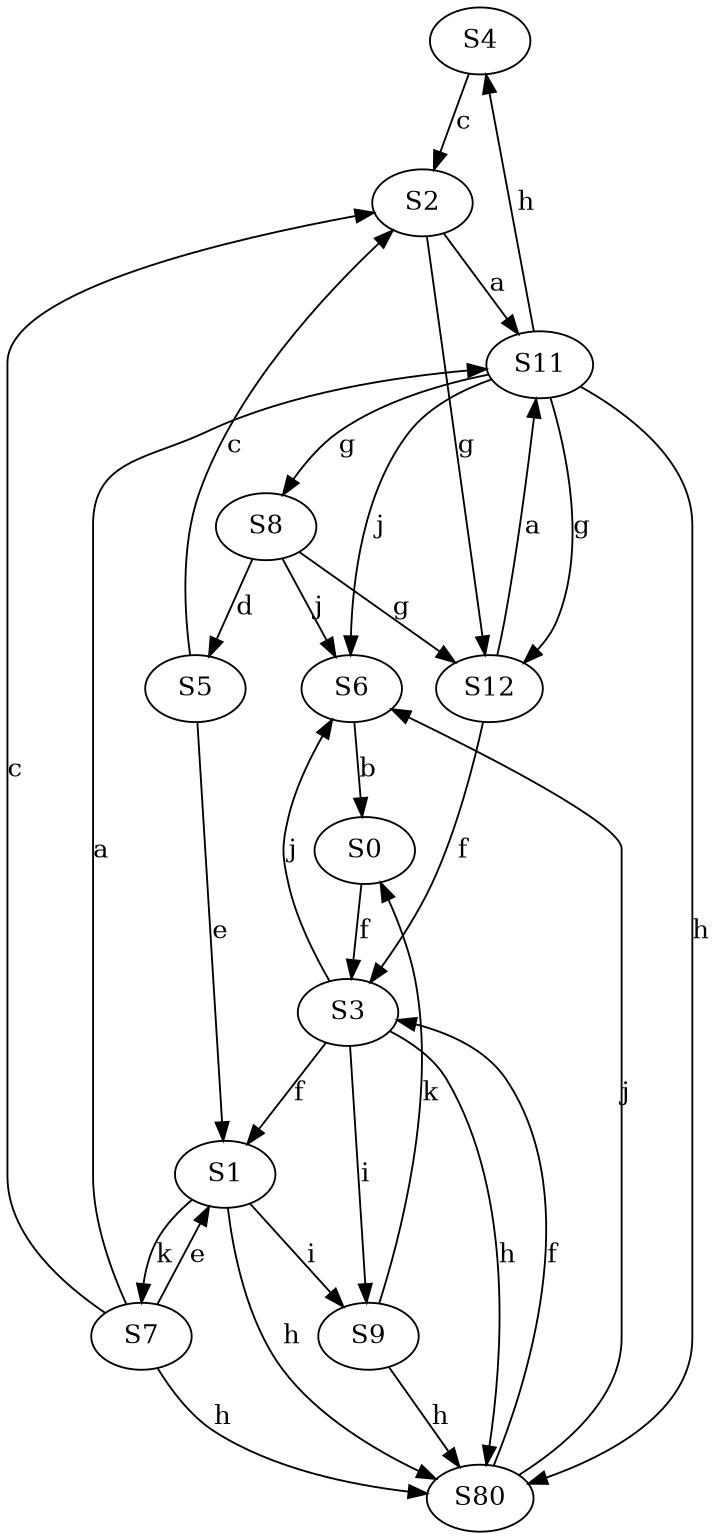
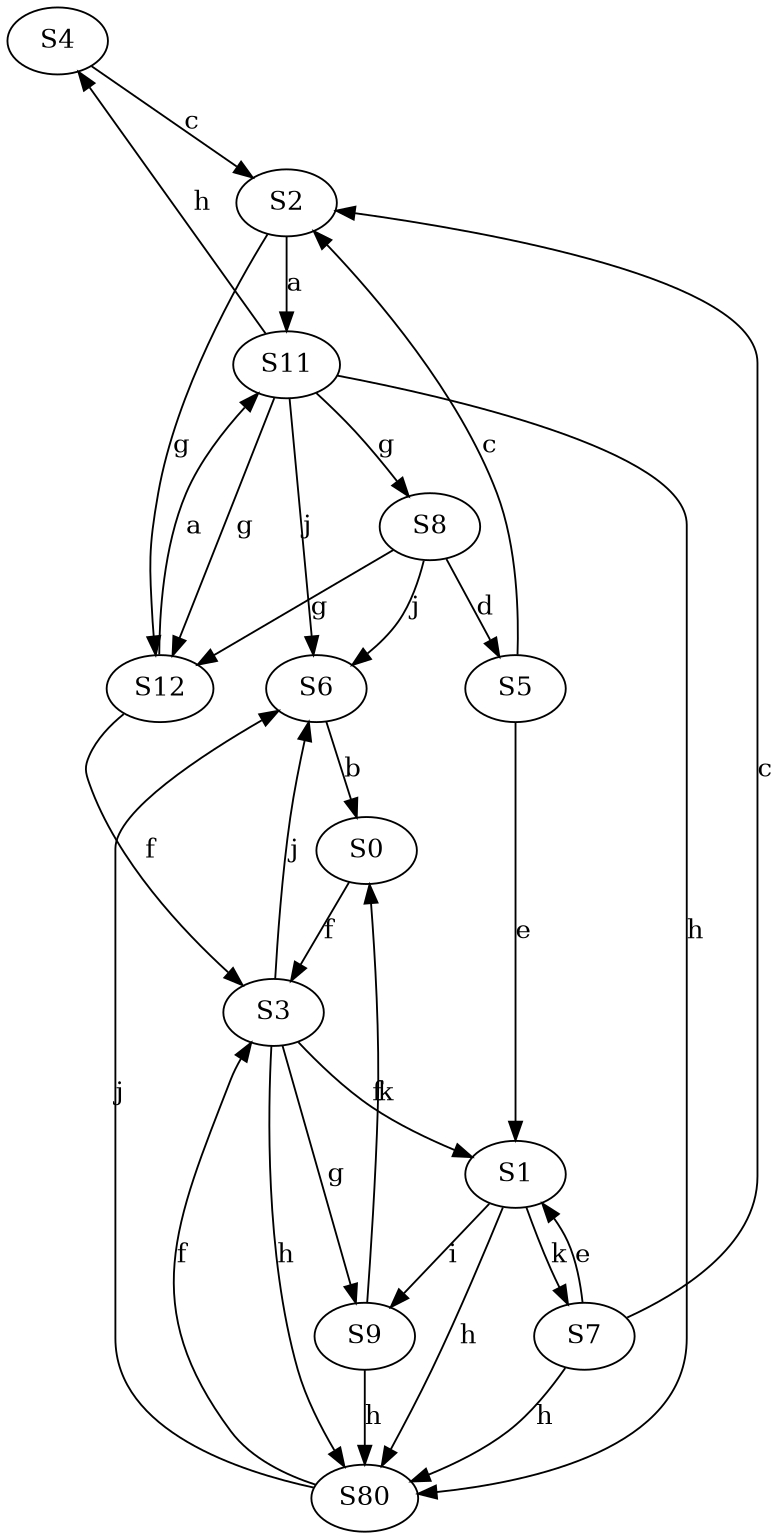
edge "S7" -> "S11": removed, label "a"
edge "S3" -> "S9": label "i" -> "g"
